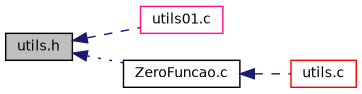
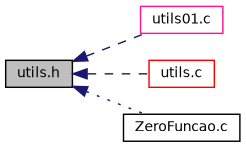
edge "utils.c" -> "ZeroFuncao.c": now "utils.c" -> "utils.h"
